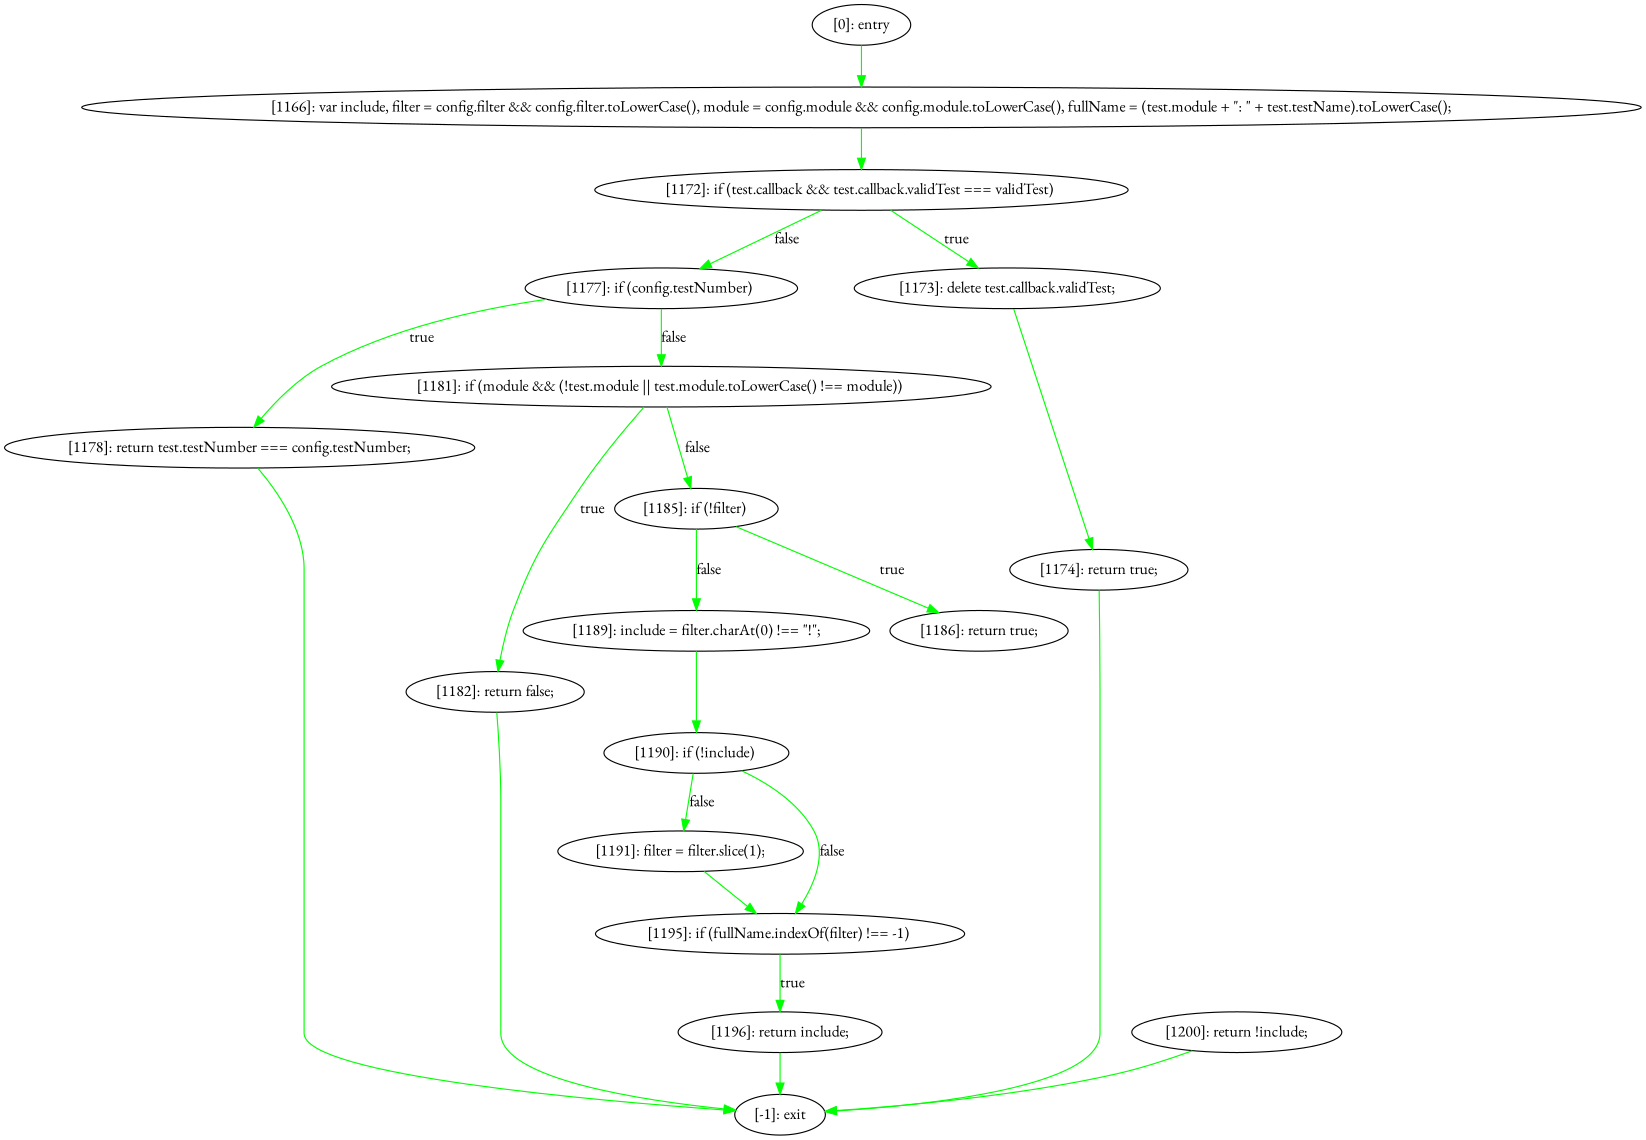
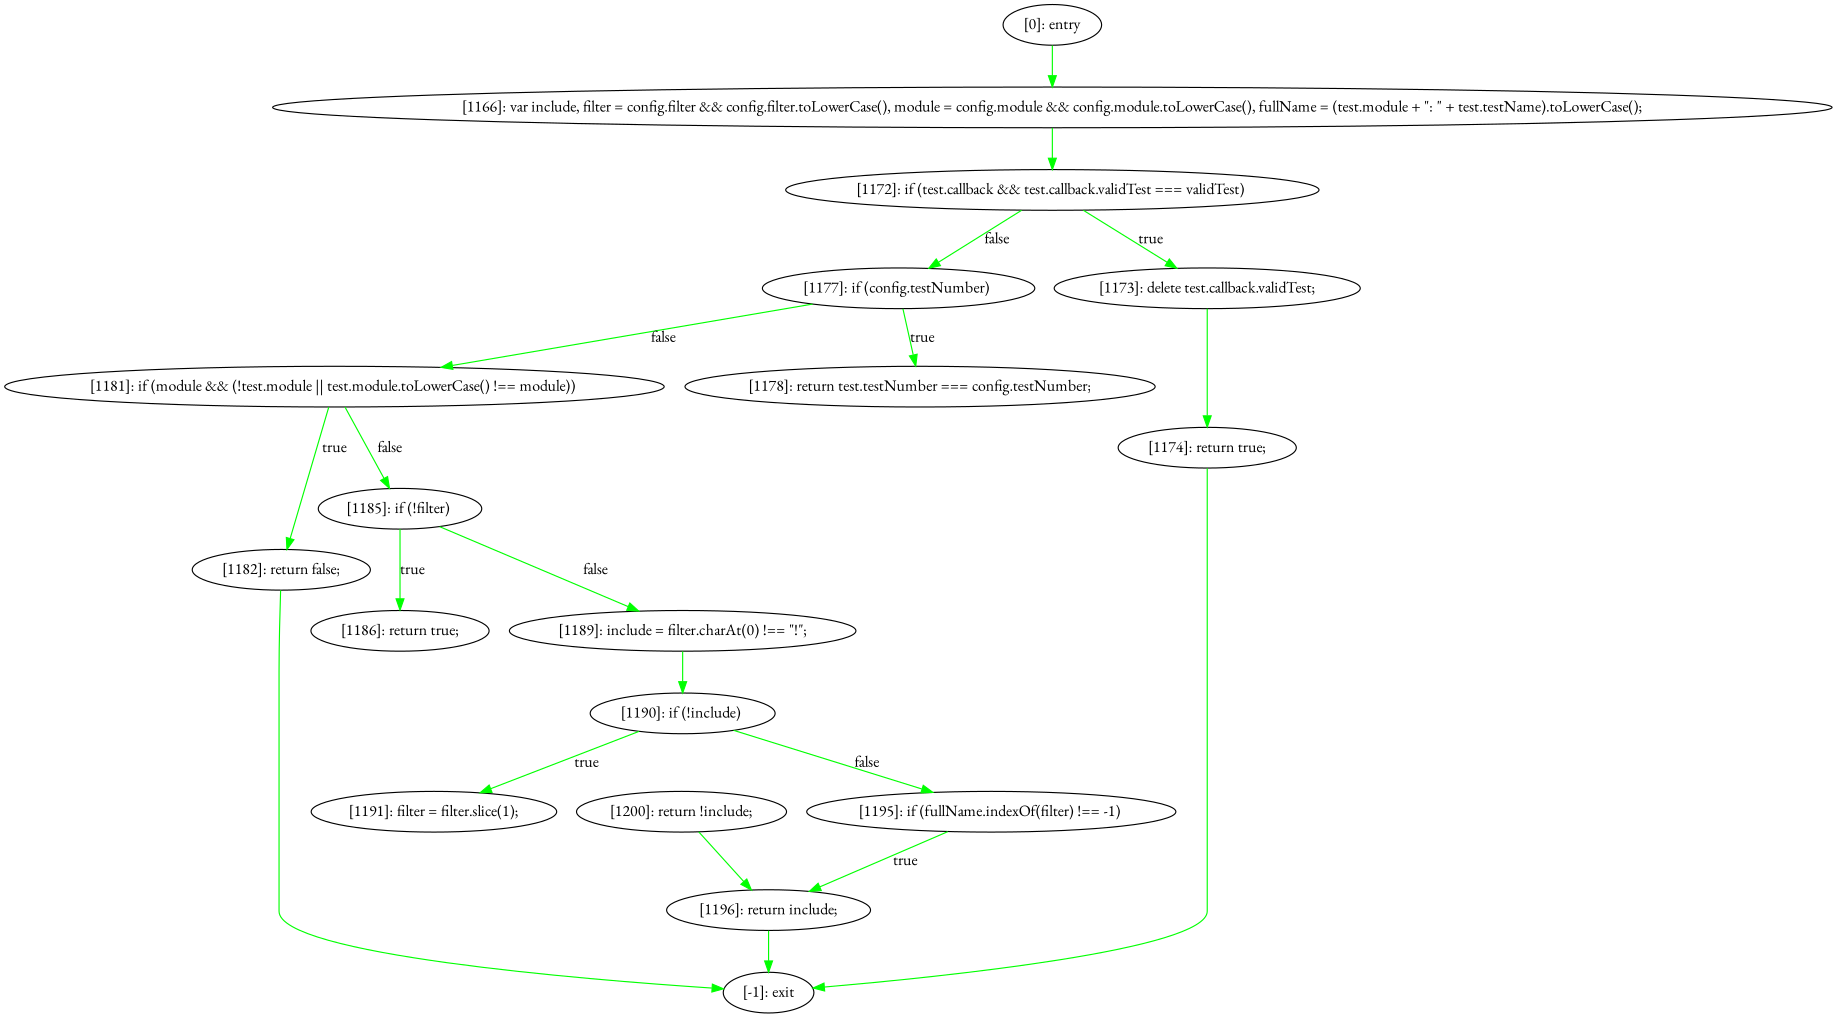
edge "[1190]: if (!include)" -> "[1191]: filter = filter.slice(1);": label "false" -> "true"
edge "[1191]: filter = filter.slice(1);" -> "[1195]: if (fullName.indexOf(filter) !== -1)": removed
edge "[1178]: return test.testNumber === config.testNumber;" -> "[-1]: exit": removed
edge "[1200]: return !include;" -> "[-1]: exit": now "[1200]: return !include;" -> "[1196]: return include;"
